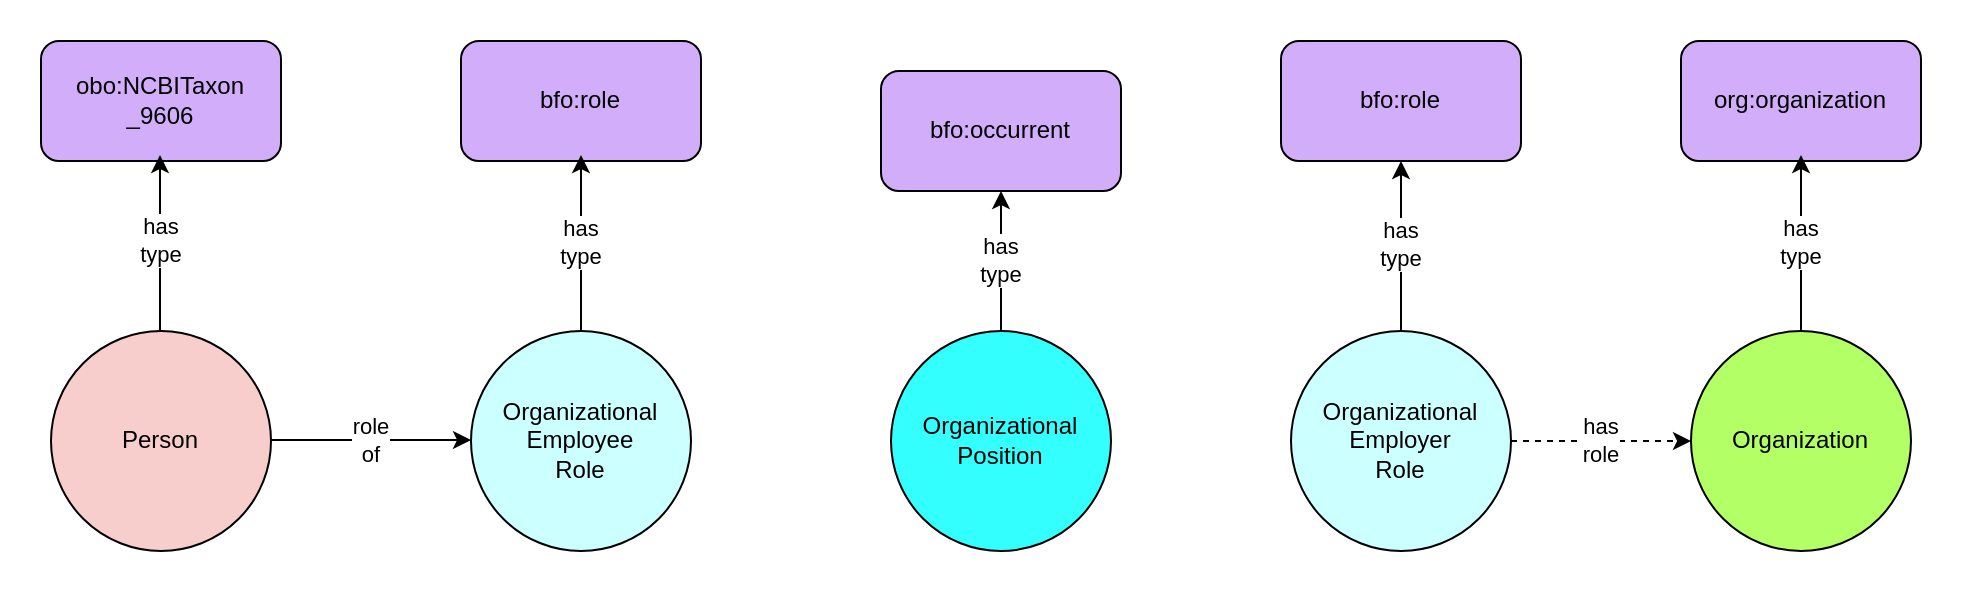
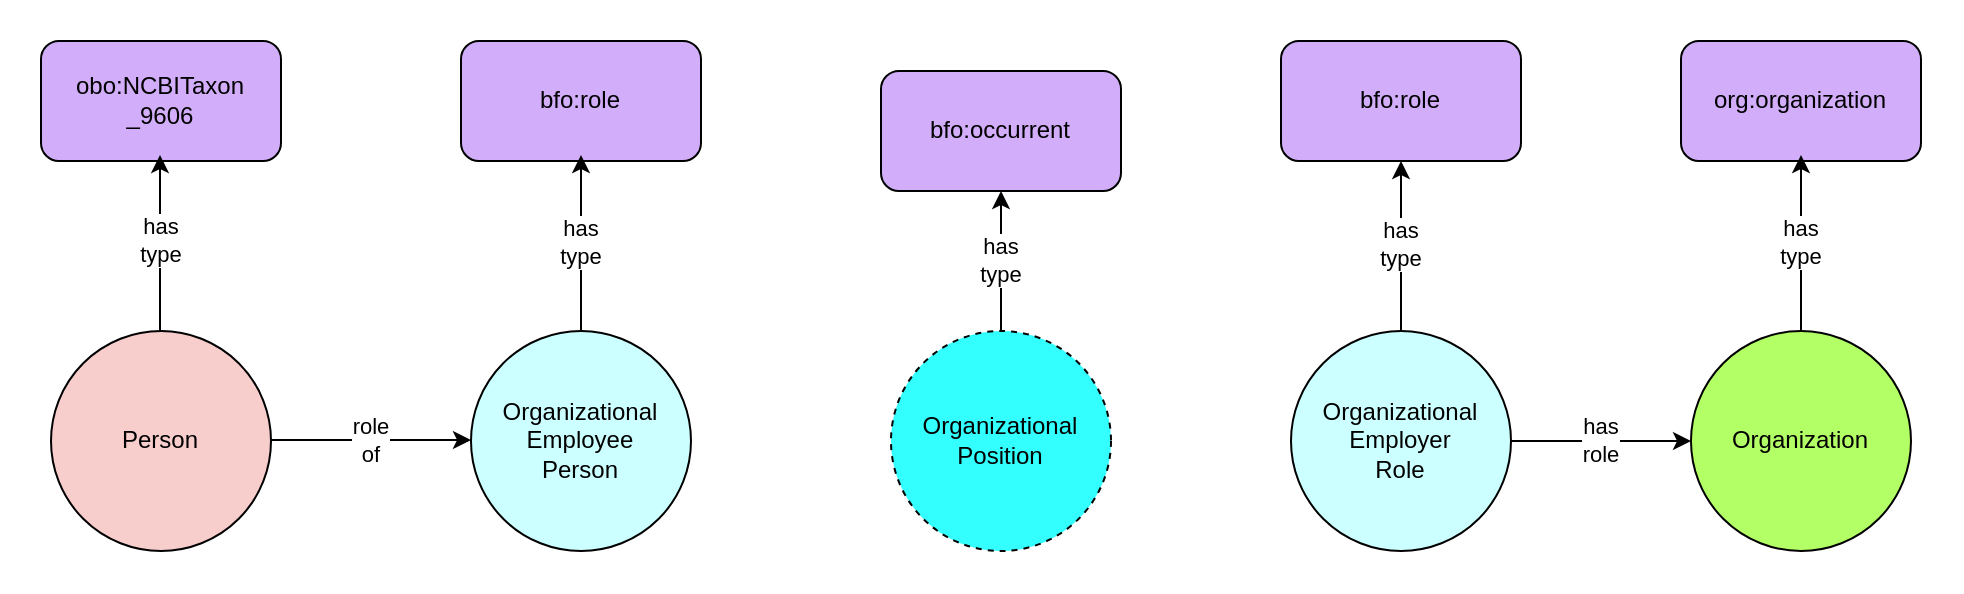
node "Organizational Employee Role": label "Organizational Employee Role" -> "Organizational Employee Person"
node "Organizational Position": style solid -> dashed
edge "Organizational Employer Role" -> "Organization": style dashed -> solid
